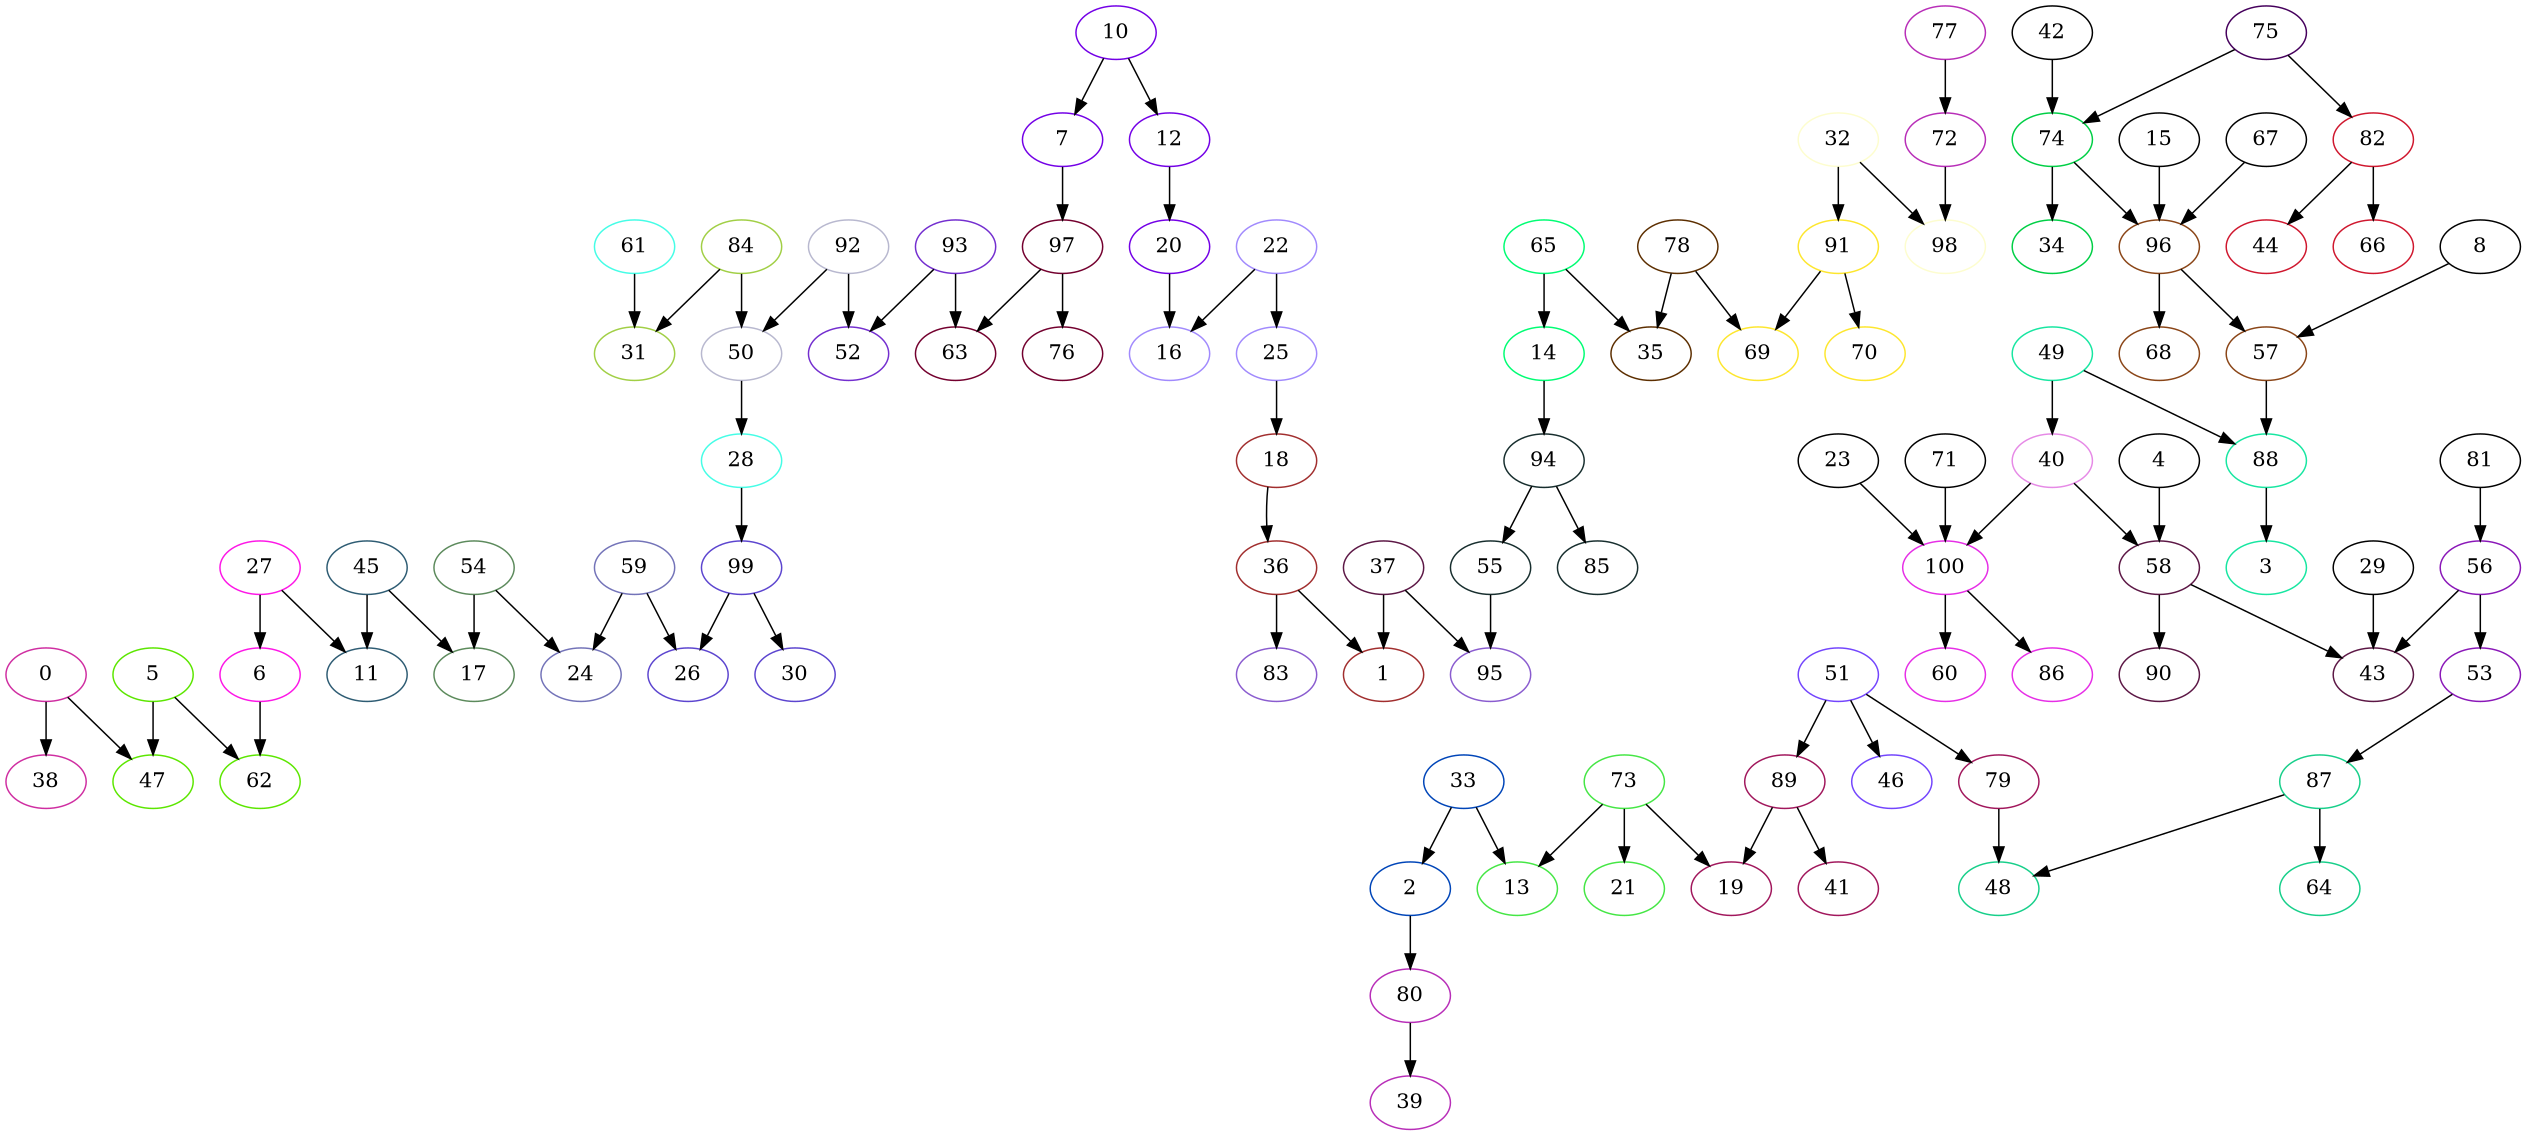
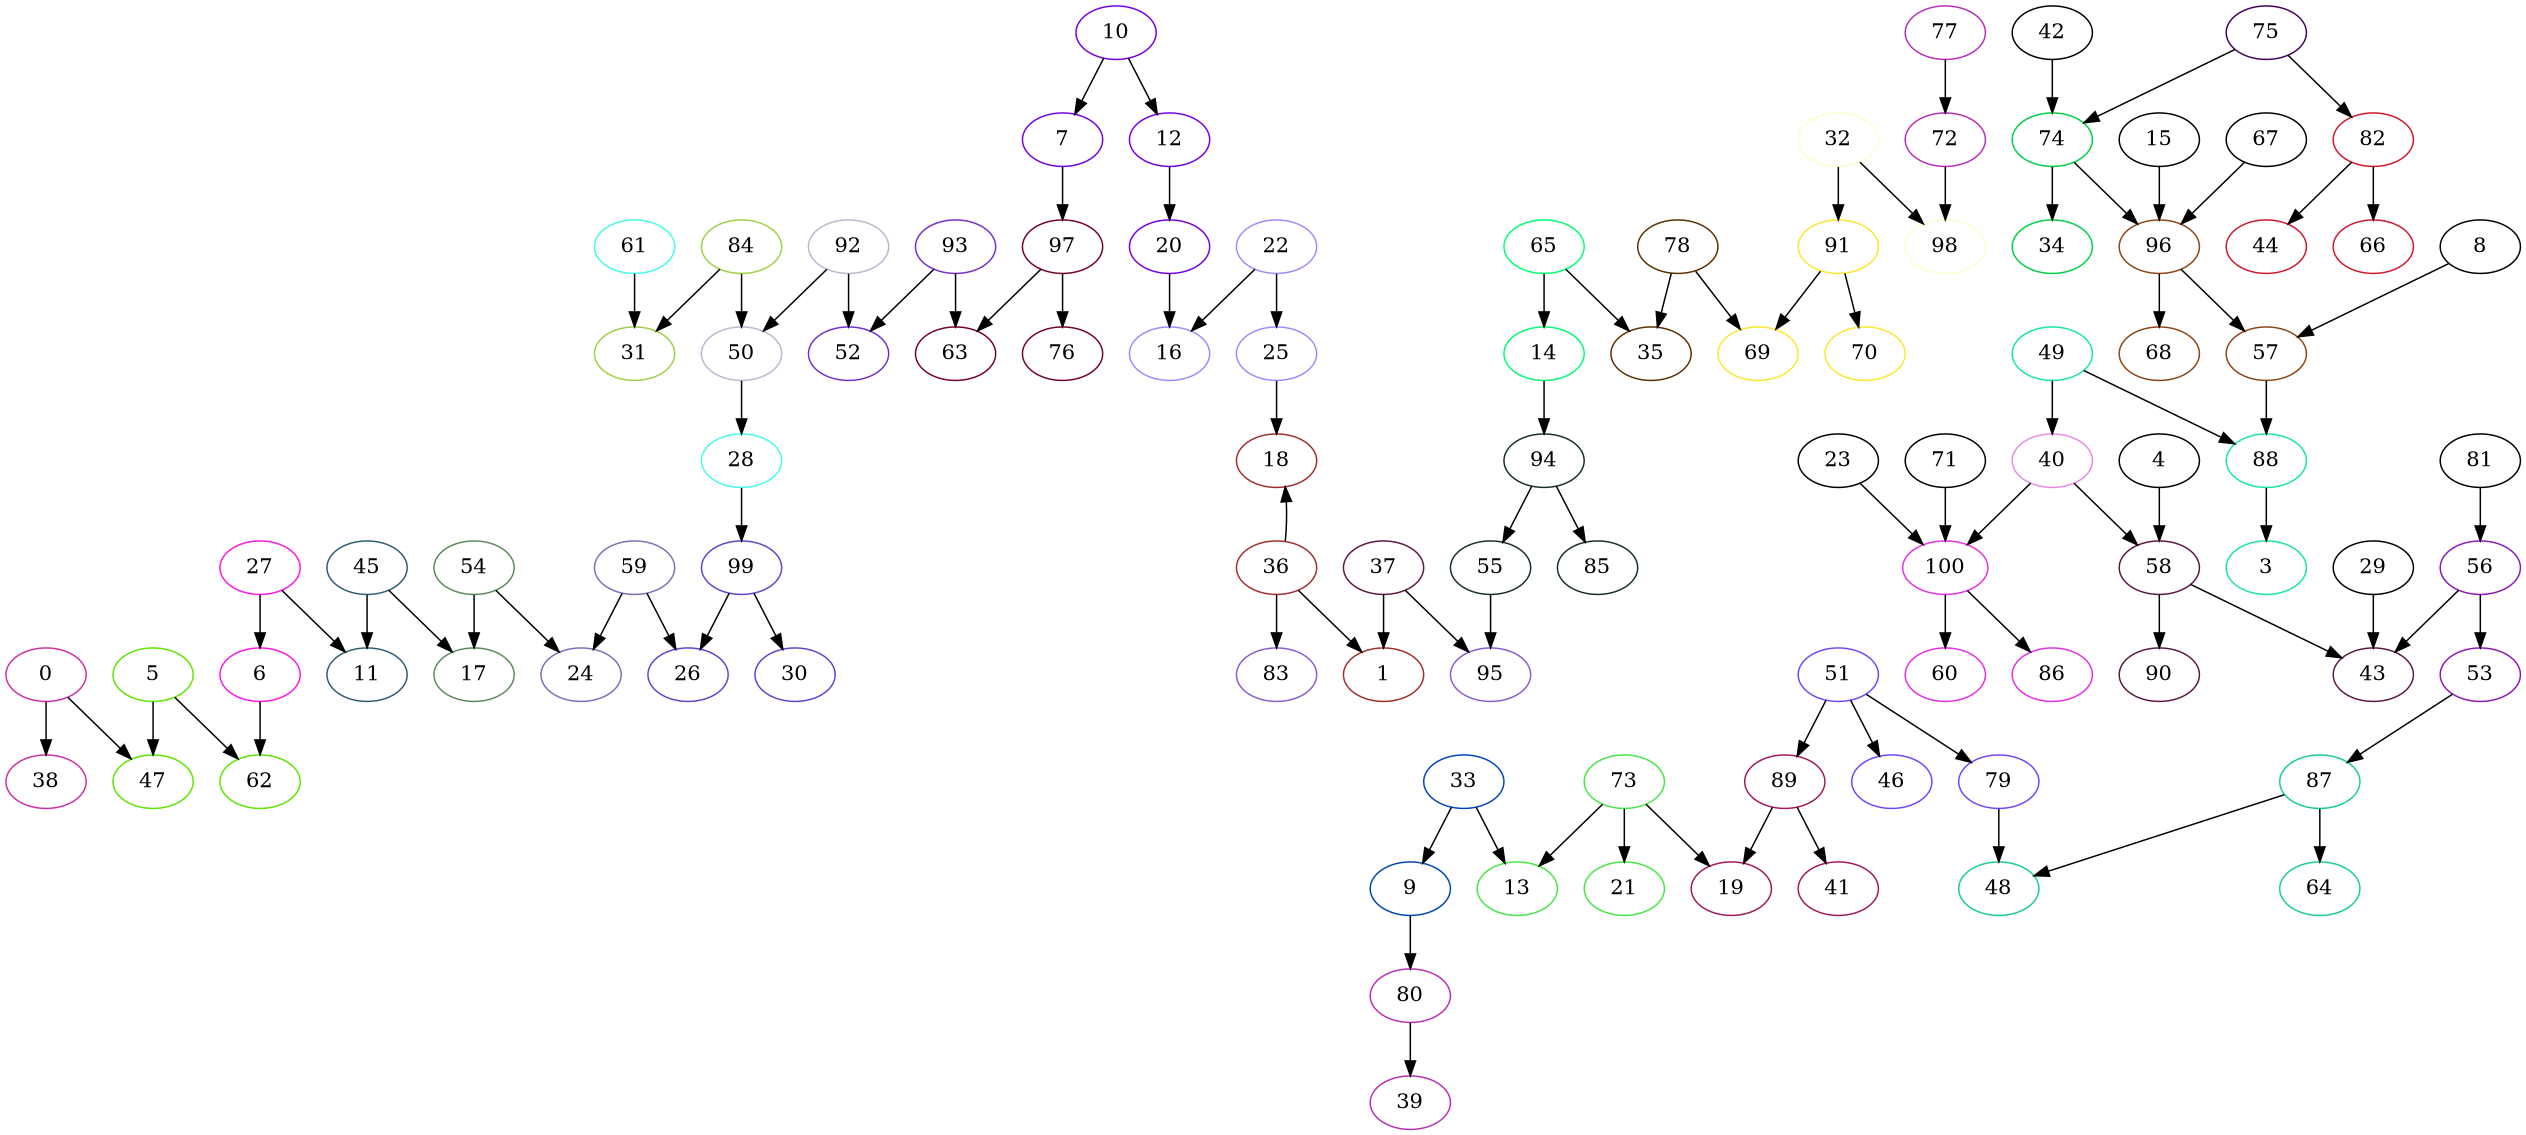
edge "18" -> "36": reversed
node "79": color #a1175c -> #7345fd
node "2": label "2" -> "9"
